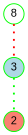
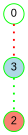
node "8": label "8" -> "0"
